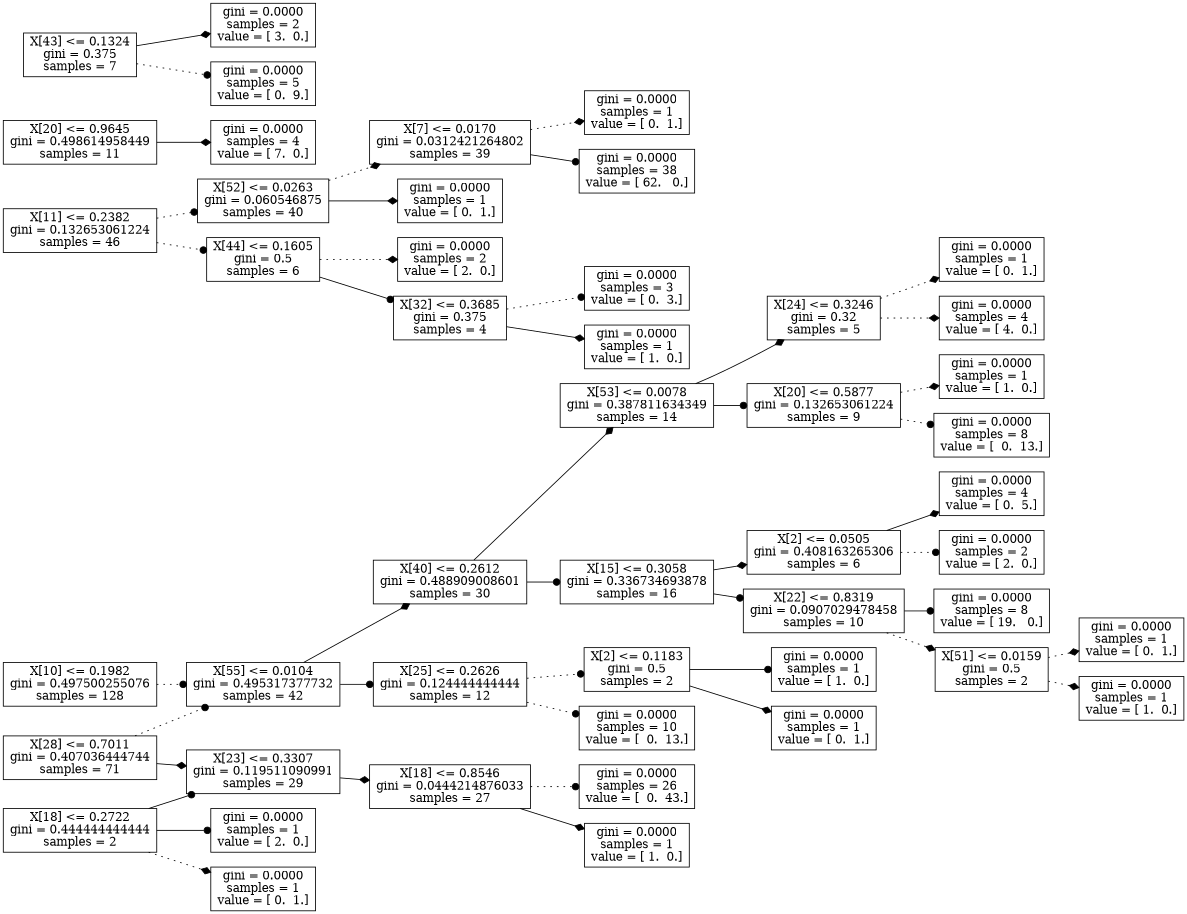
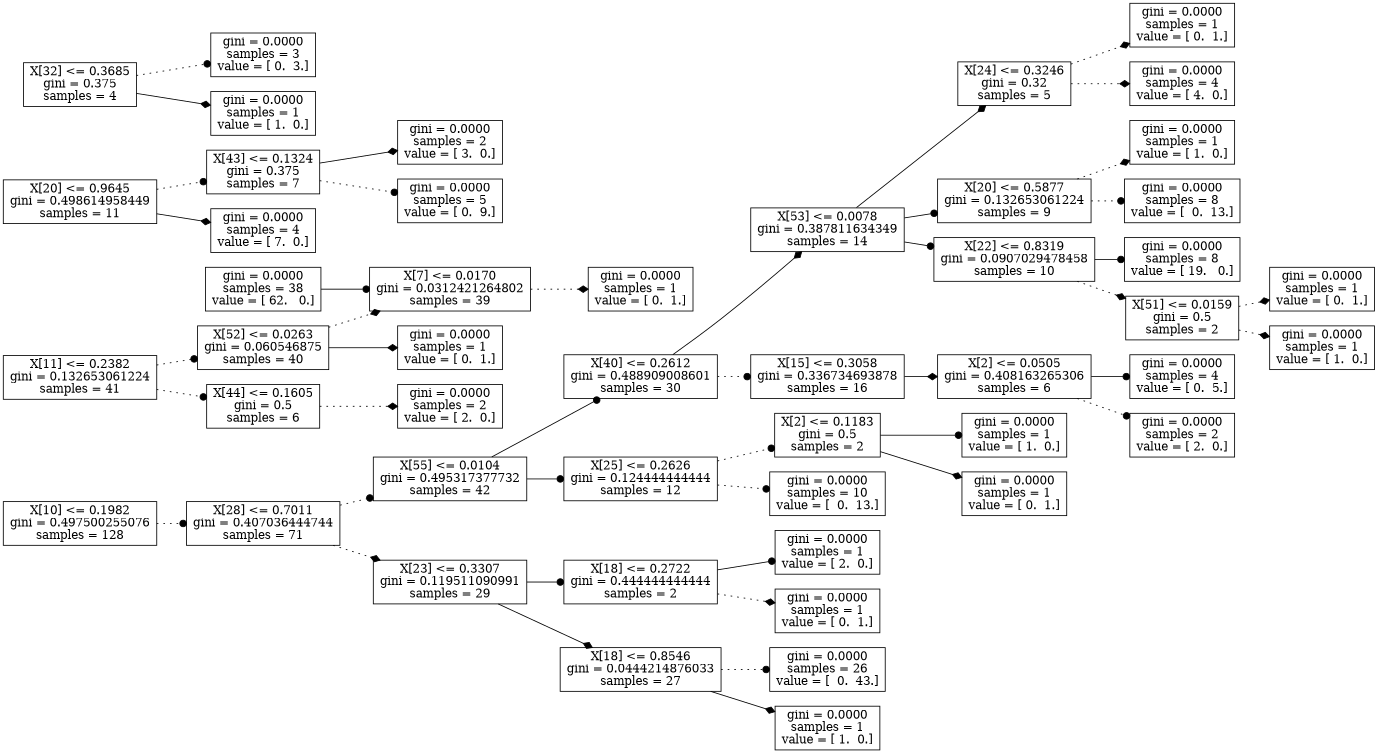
edge "X[7] <= 0.0170 gini = 0.0312421264802 samples = 39" -> "gini = 0.0000 samples = 38 value = [ 62.   0.]": reversed
edge "X[20] <= 0.9645 gini = 0.498614958449 samples = 11" -> "X[43] <= 0.1324 gini = 0.375 samples = 7": added
node "X[11] <= 0.2382 gini = 0.132653061224 samples = 46": label "X[11] <= 0.2382 gini = 0.132653061224 samples = 46" -> "X[11] <= 0.2382 gini = 0.132653061224 samples = 41"
edge "X[44] <= 0.1605 gini = 0.5 samples = 6" -> "X[32] <= 0.3685 gini = 0.375 samples = 4": removed
edge "X[2] <= 0.0505 gini = 0.408163265306 samples = 6" -> "gini = 0.0000 samples = 4 value = [ 0.  5.]": arrowhead diamond -> dot
edge "X[40] <= 0.2612 gini = 0.488909008601 samples = 30" -> "X[15] <= 0.3058 gini = 0.336734693878 samples = 16": style solid -> dotted
edge "X[15] <= 0.3058 gini = 0.336734693878 samples = 16" -> "X[22] <= 0.8319 gini = 0.0907029478458 samples = 10": now "X[53] <= 0.0078 gini = 0.387811634349 samples = 14" -> "X[22] <= 0.8319 gini = 0.0907029478458 samples = 10"
edge "X[55] <= 0.0104 gini = 0.495317377732 samples = 42" -> "X[40] <= 0.2612 gini = 0.488909008601 samples = 30": arrowhead diamond -> dot
edge "X[10] <= 0.1982 gini = 0.497500255076 samples = 128" -> "X[55] <= 0.0104 gini = 0.495317377732 samples = 42": now "X[10] <= 0.1982 gini = 0.497500255076 samples = 128" -> "X[28] <= 0.7011 gini = 0.407036444744 samples = 71"
edge "X[28] <= 0.7011 gini = 0.407036444744 samples = 71" -> "X[23] <= 0.3307 gini = 0.119511090991 samples = 29": style solid -> dotted
edge "X[18] <= 0.2722 gini = 0.444444444444 samples = 2" -> "X[23] <= 0.3307 gini = 0.119511090991 samples = 29": reversed
